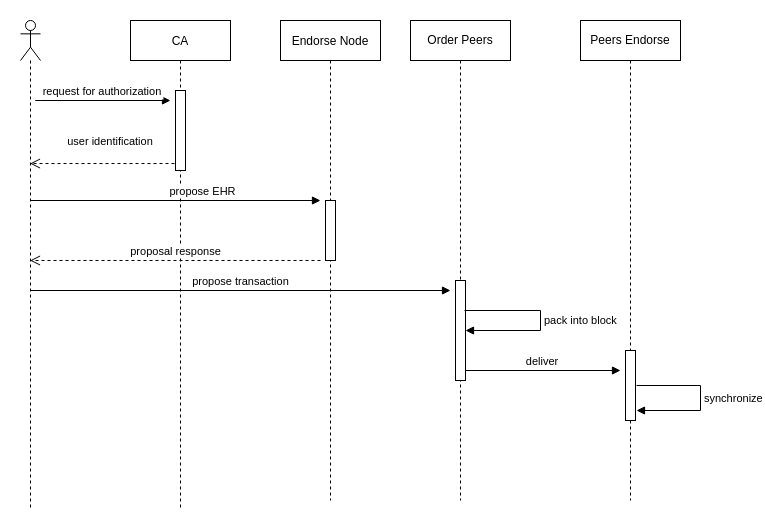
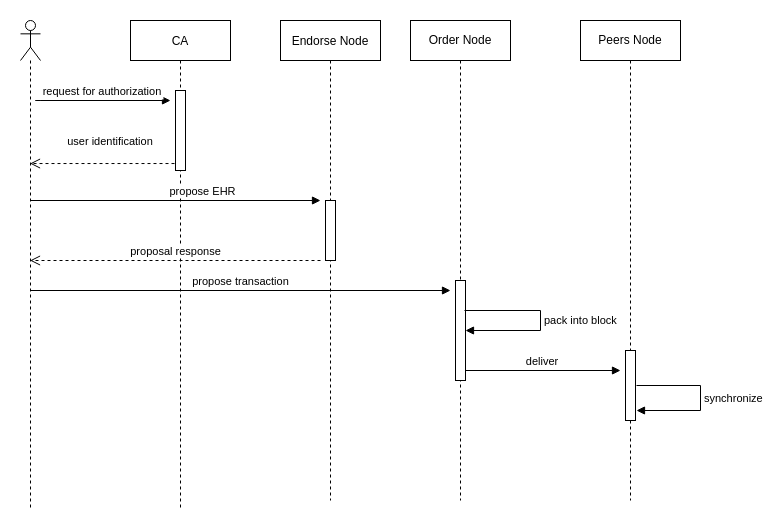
node "Order Peers": label "Order Peers" -> "Order Node"
node "Peers Endorse": label "Peers Endorse" -> "Peers Node"
